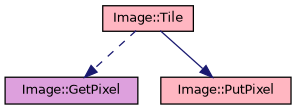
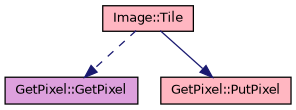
node "Image::GetPixel": label "Image::GetPixel" -> "GetPixel::GetPixel"
node "Image::PutPixel": label "Image::PutPixel" -> "GetPixel::PutPixel"
